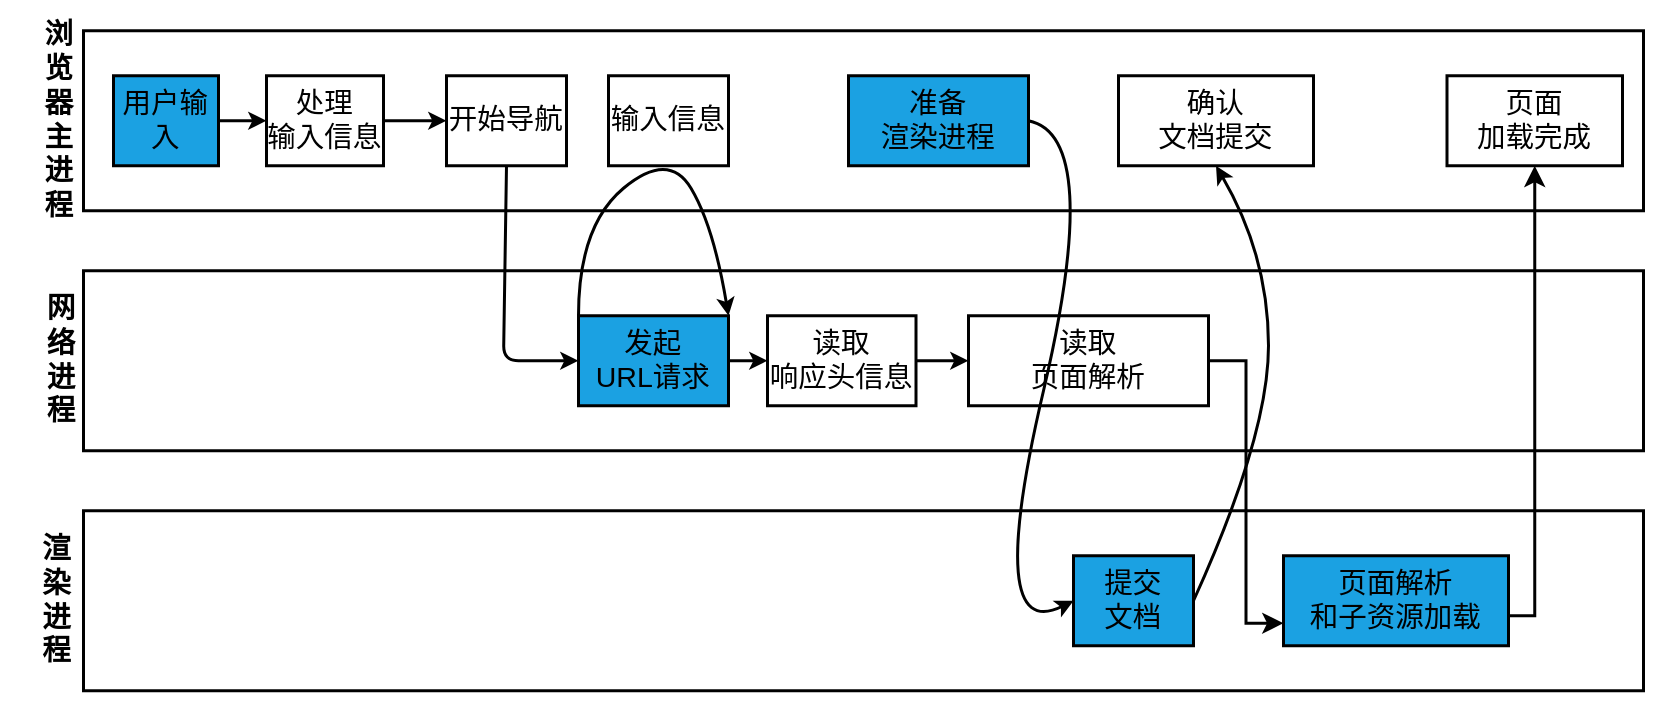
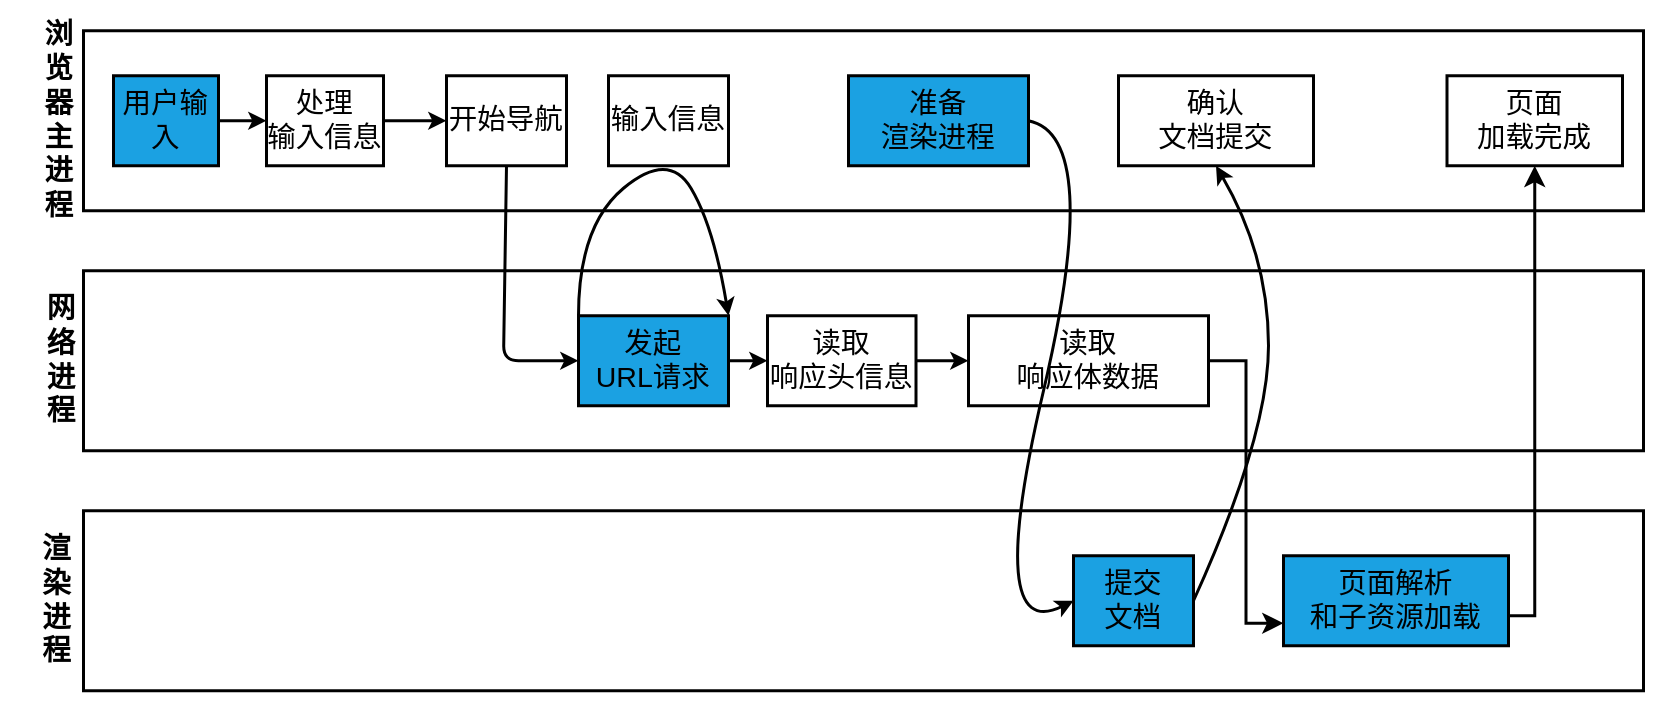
node "读取 页面解析": label "读取 页面解析" -> "读取 响应体数据"
